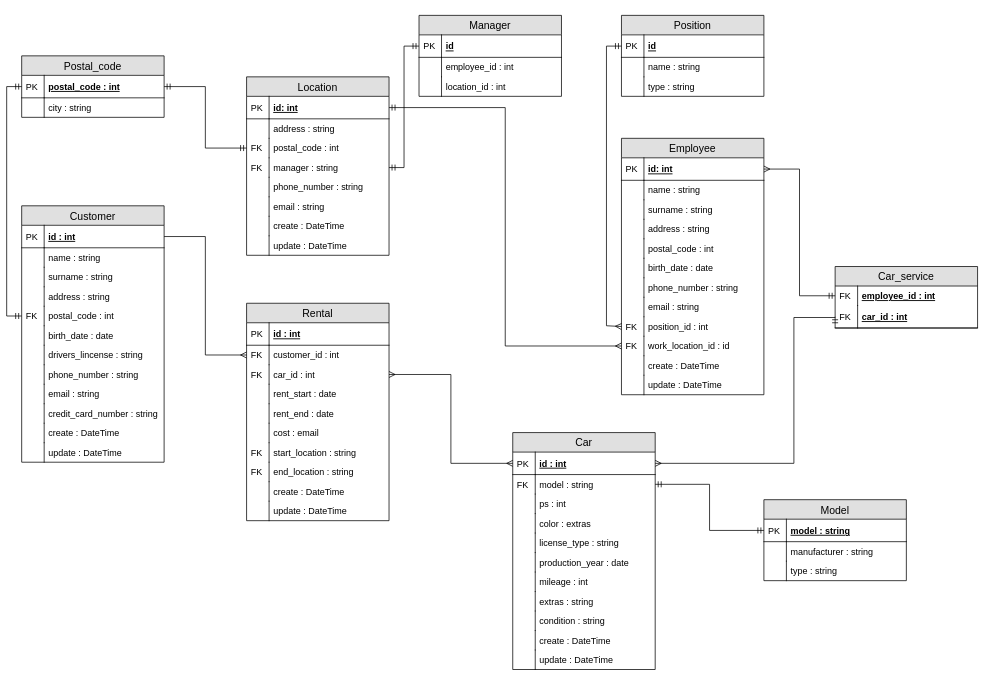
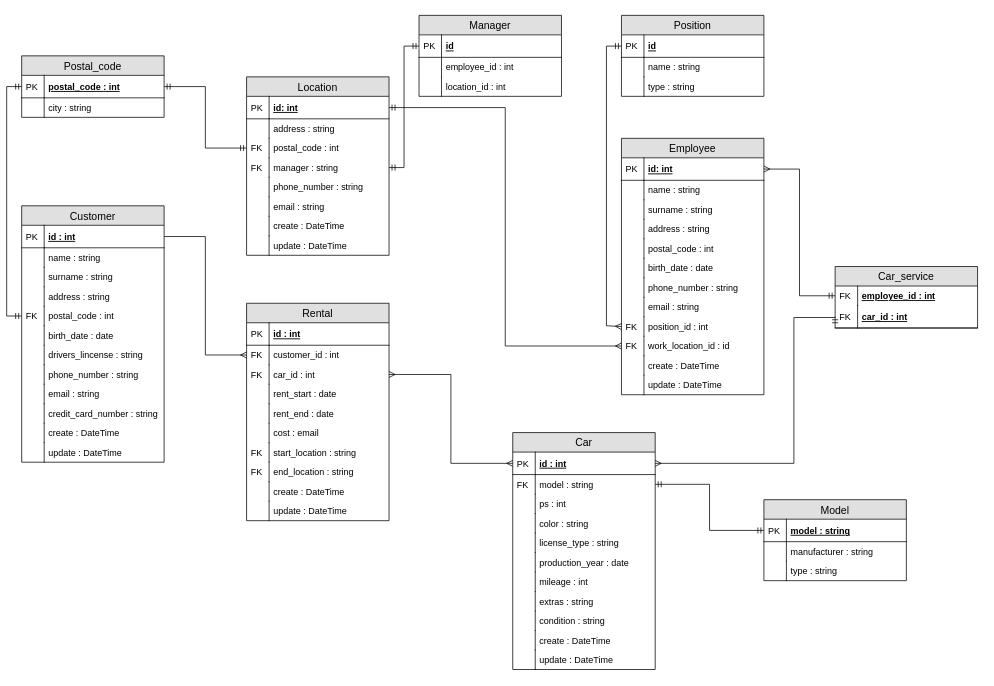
node "color : extras": label "color : extras" -> "color : string"
